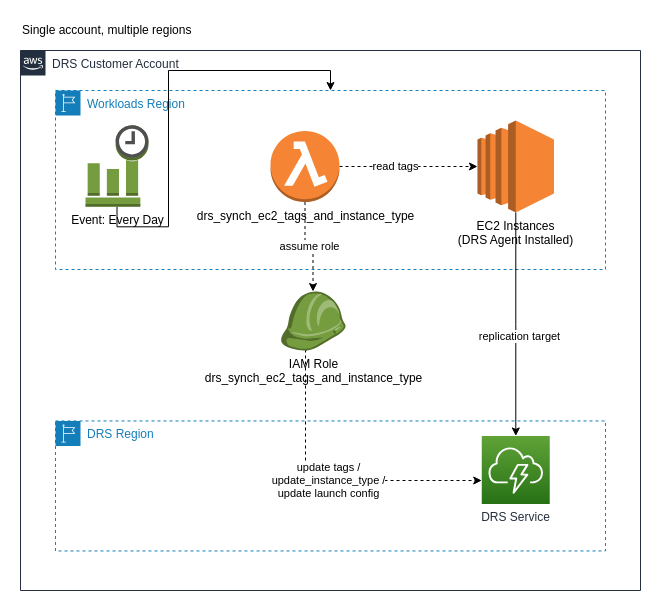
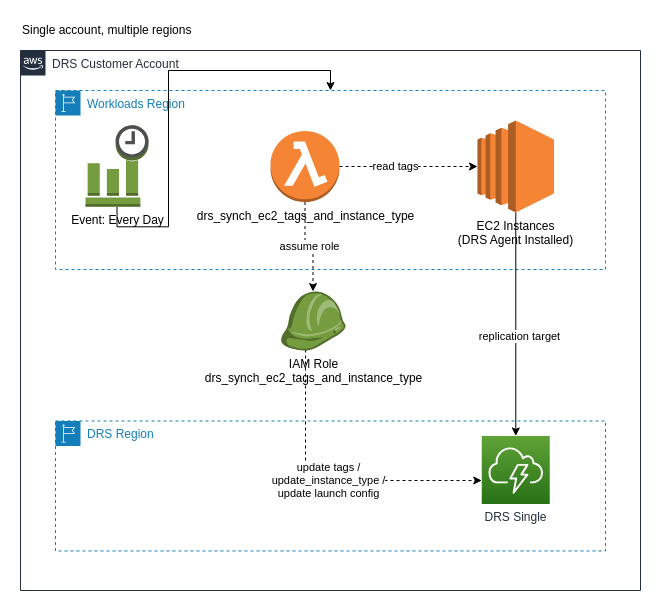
node "DRS Service": label "DRS Service" -> "DRS Single"
